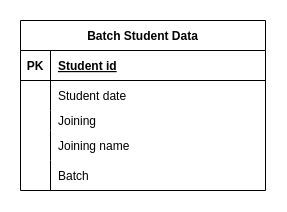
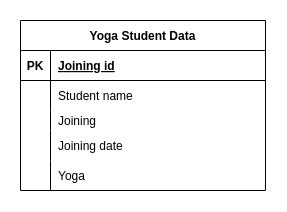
node "Batch Student Data": label "Batch Student Data" -> "Yoga Student Data"
node "Student id": label "Student id" -> "Joining id"
node "Student date": label "Student date" -> "Student name"
node "Joining name": label "Joining name" -> "Joining date"
node "Batch": label "Batch" -> "Yoga"
